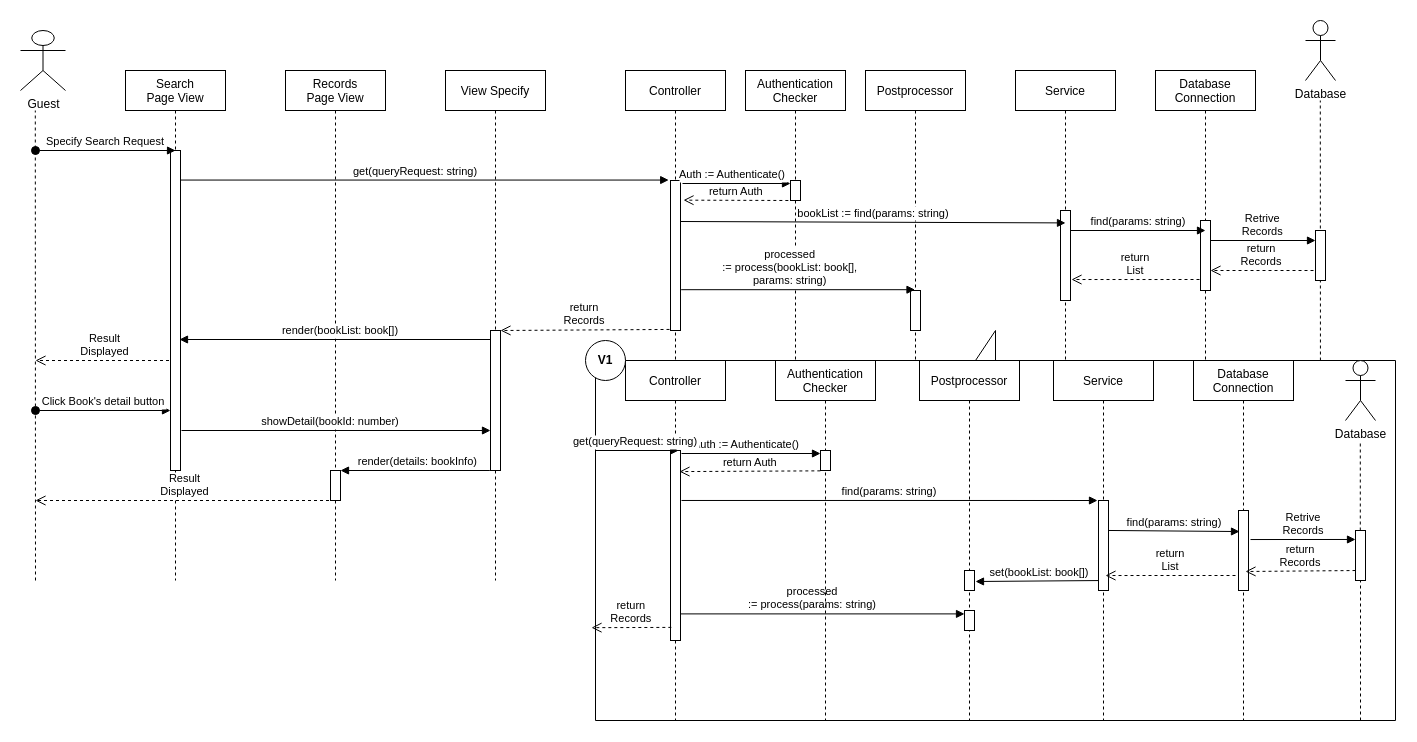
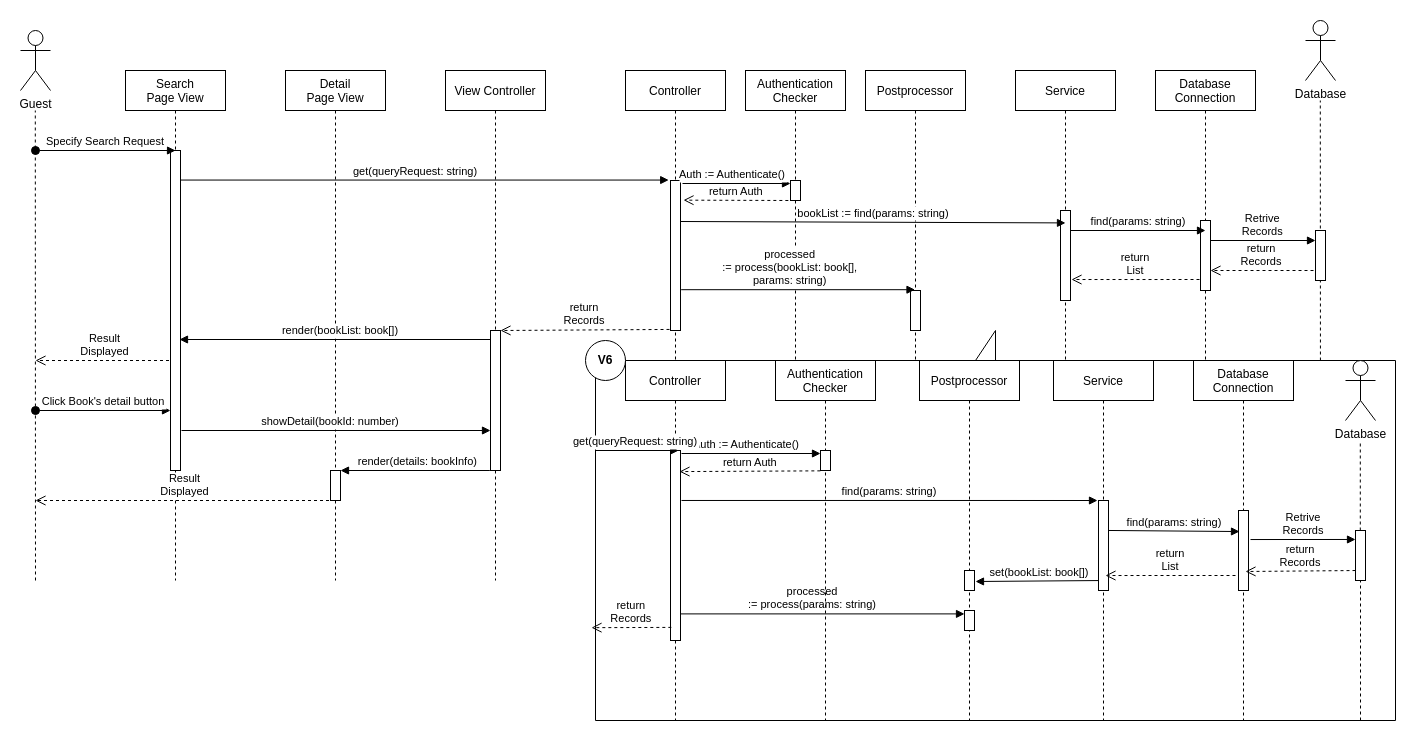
node "Guest": size 45x60 -> 30x60
node "Records Page View": label "Records Page View" -> "Detail Page View"
node "View Specify": label "View Specify" -> "View Controller"
node "V1": label "V1" -> "V6"
